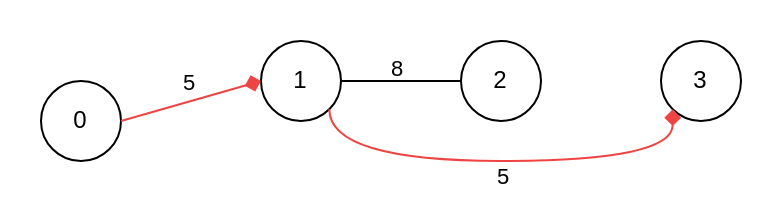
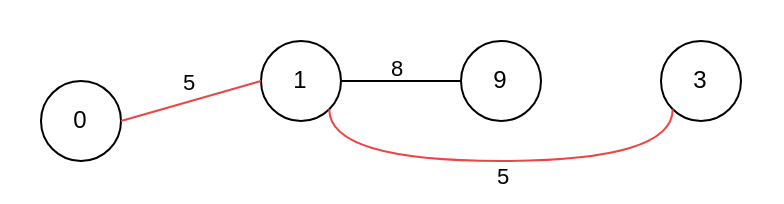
node "2": label "2" -> "9"
edge "0" -> "1": arrowhead diamond -> none
edge "1" -> "3": arrowhead diamond -> none
